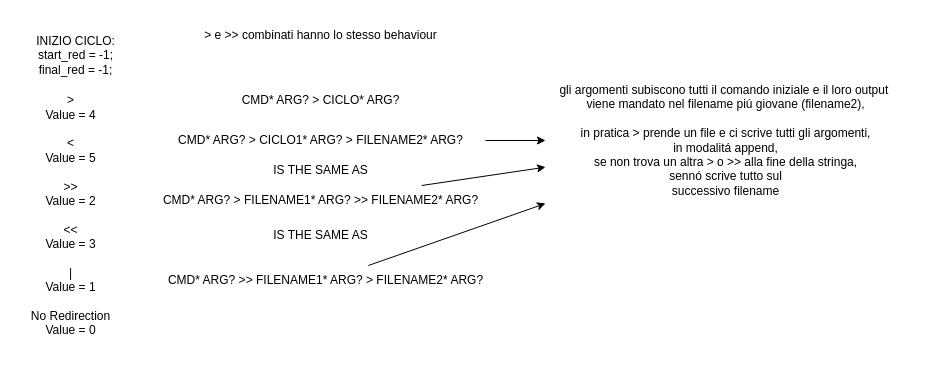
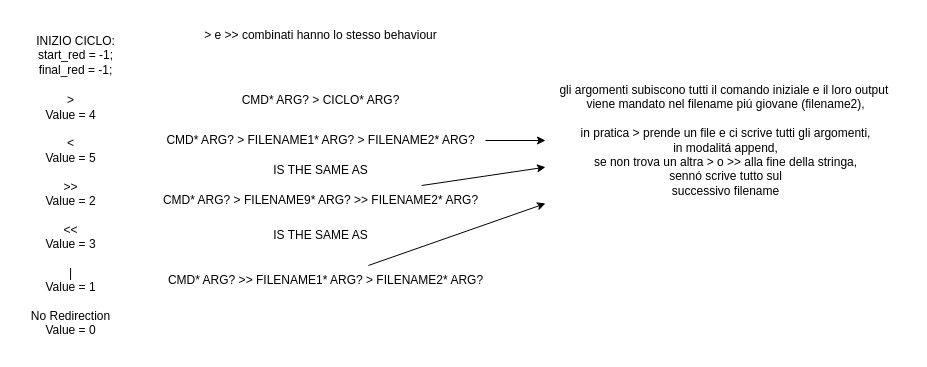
node "CMD* ARG? > CICLO1* ARG? > FILENAME2* ARG?": label "CMD* ARG? > CICLO1* ARG? > FILENAME2* ARG?" -> "CMD* ARG? > FILENAME1* ARG? > FILENAME2* ARG?"
node "CMD* ARG? > FILENAME1* ARG? >> FILENAME2* ARG?": label "CMD* ARG? > FILENAME1* ARG? >> FILENAME2* ARG?" -> "CMD* ARG? > FILENAME9* ARG? >> FILENAME2* ARG?"
